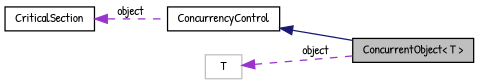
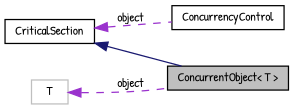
edge "ConcurrentObject< T >" -> "ConcurrencyControl": now "ConcurrentObject< T >" -> "CriticalSection"
